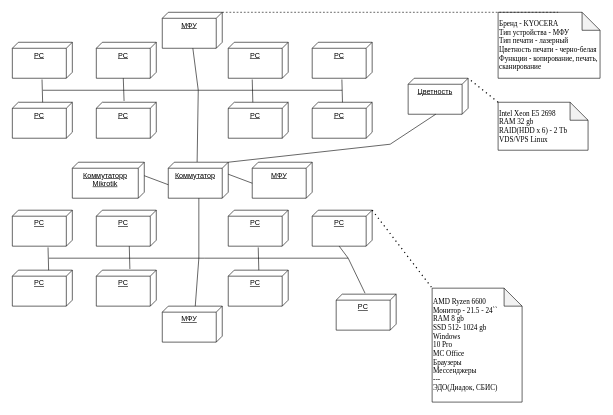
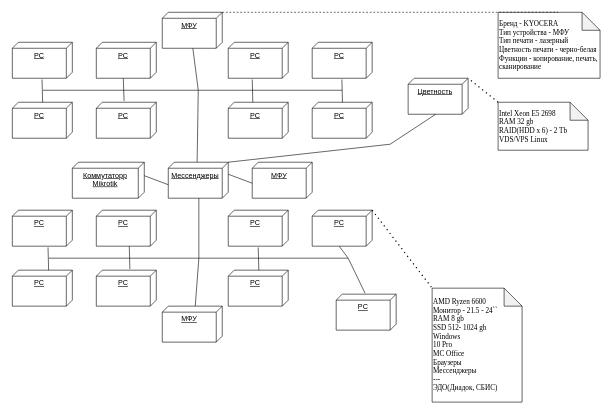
node "Коммутатор": label "Коммутатор" -> "Мессенджеры"
